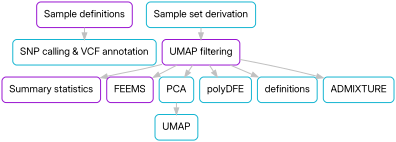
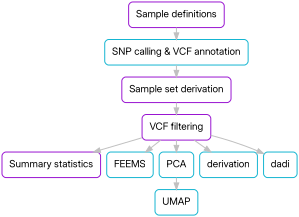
node "Sample set derivation": color #15b5d1 -> #9915d1
node "UMAP filtering": label "UMAP filtering" -> "VCF filtering"
edge "SNP calling & VCF annotation" -> "Sample set derivation": added
node "FEEMS": color #9915d1 -> #15b5d1
node "polyDFE": label "polyDFE" -> "derivation"
node "definitions": label "definitions" -> "dadi"
node "ADMIXTURE": removed
